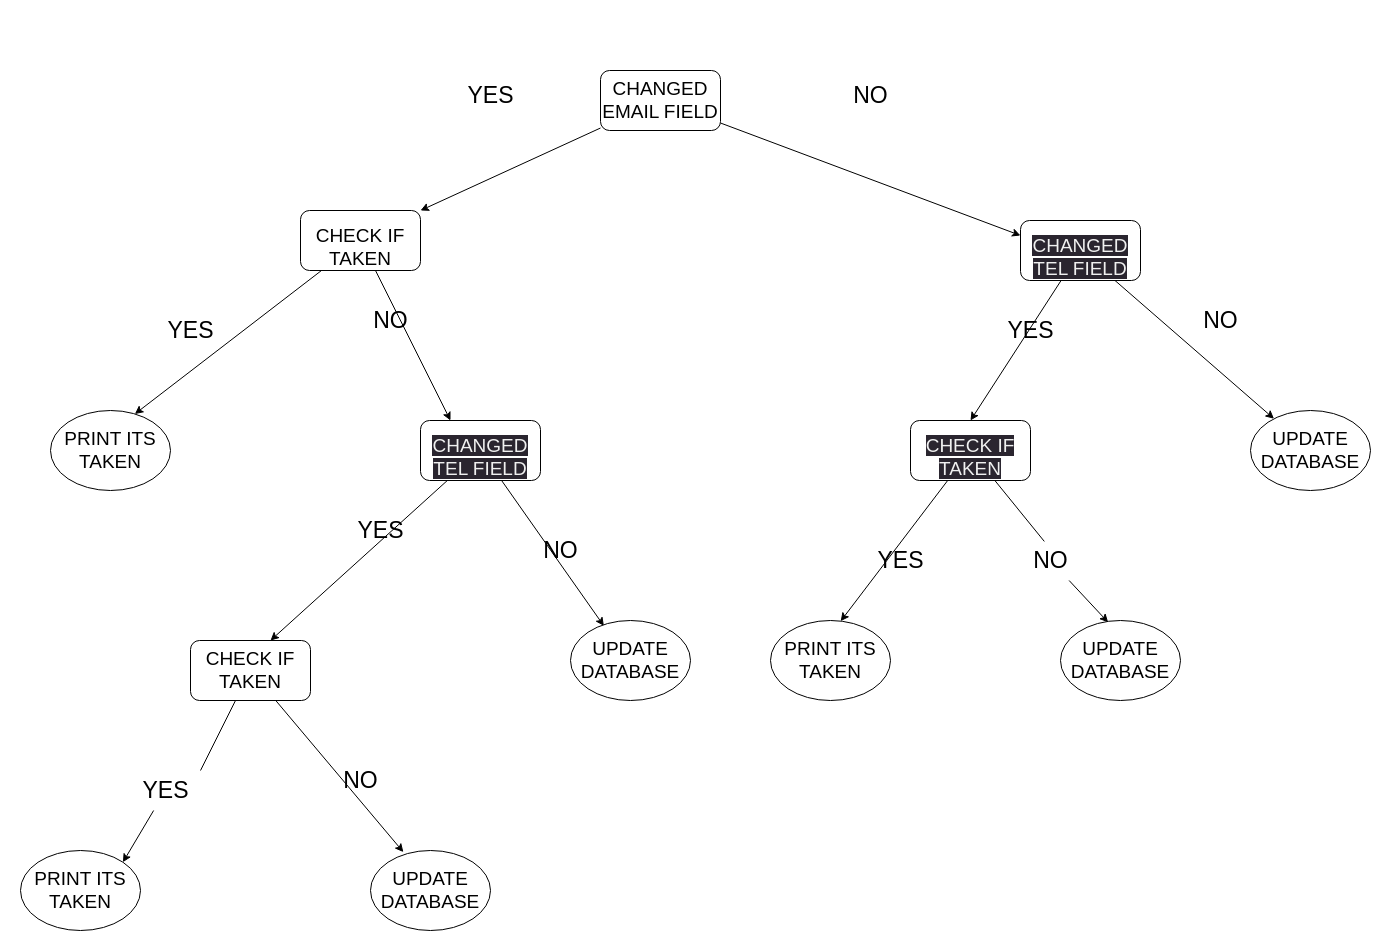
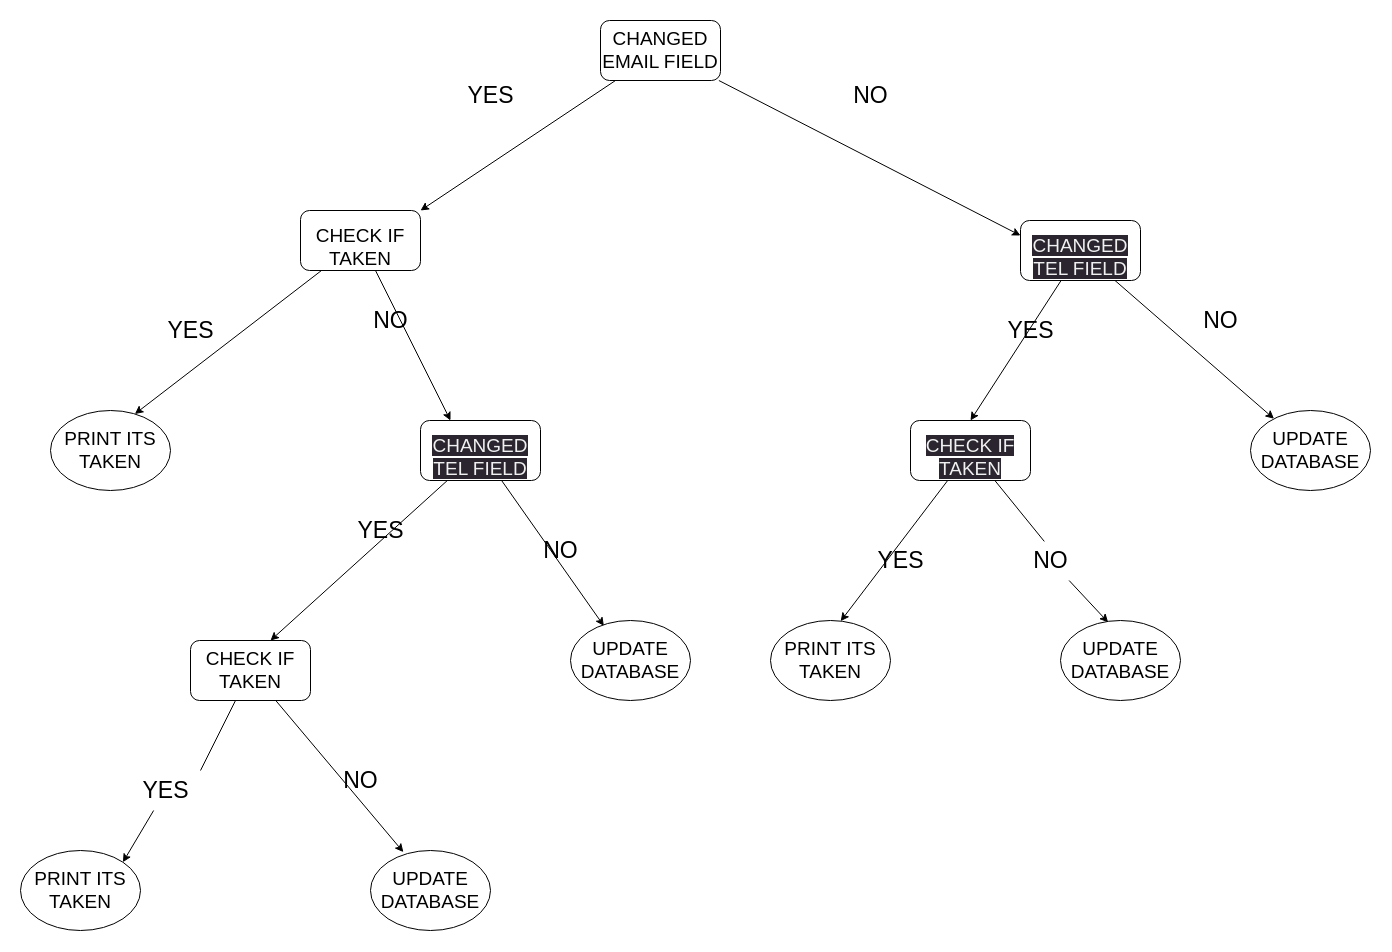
node "CHANGED EMAIL FIELD": moved (661, 101) -> (661, 51)
